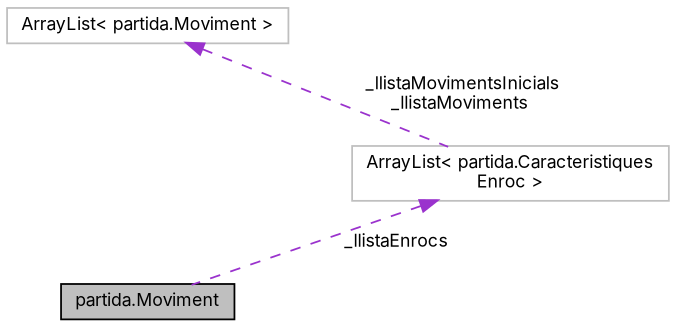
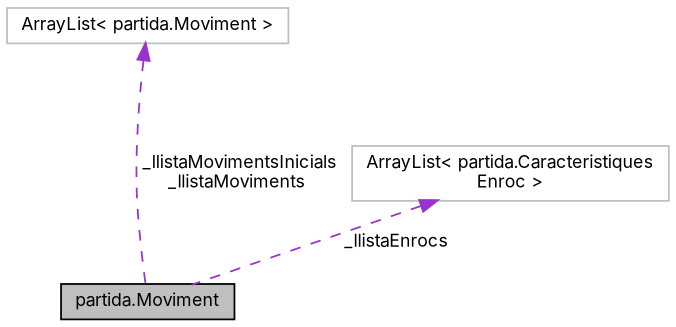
edge "ArrayList< partida.Caracteristiques Enroc >" -> "ArrayList< partida.Moviment >": now "partida.Moviment" -> "ArrayList< partida.Moviment >"
